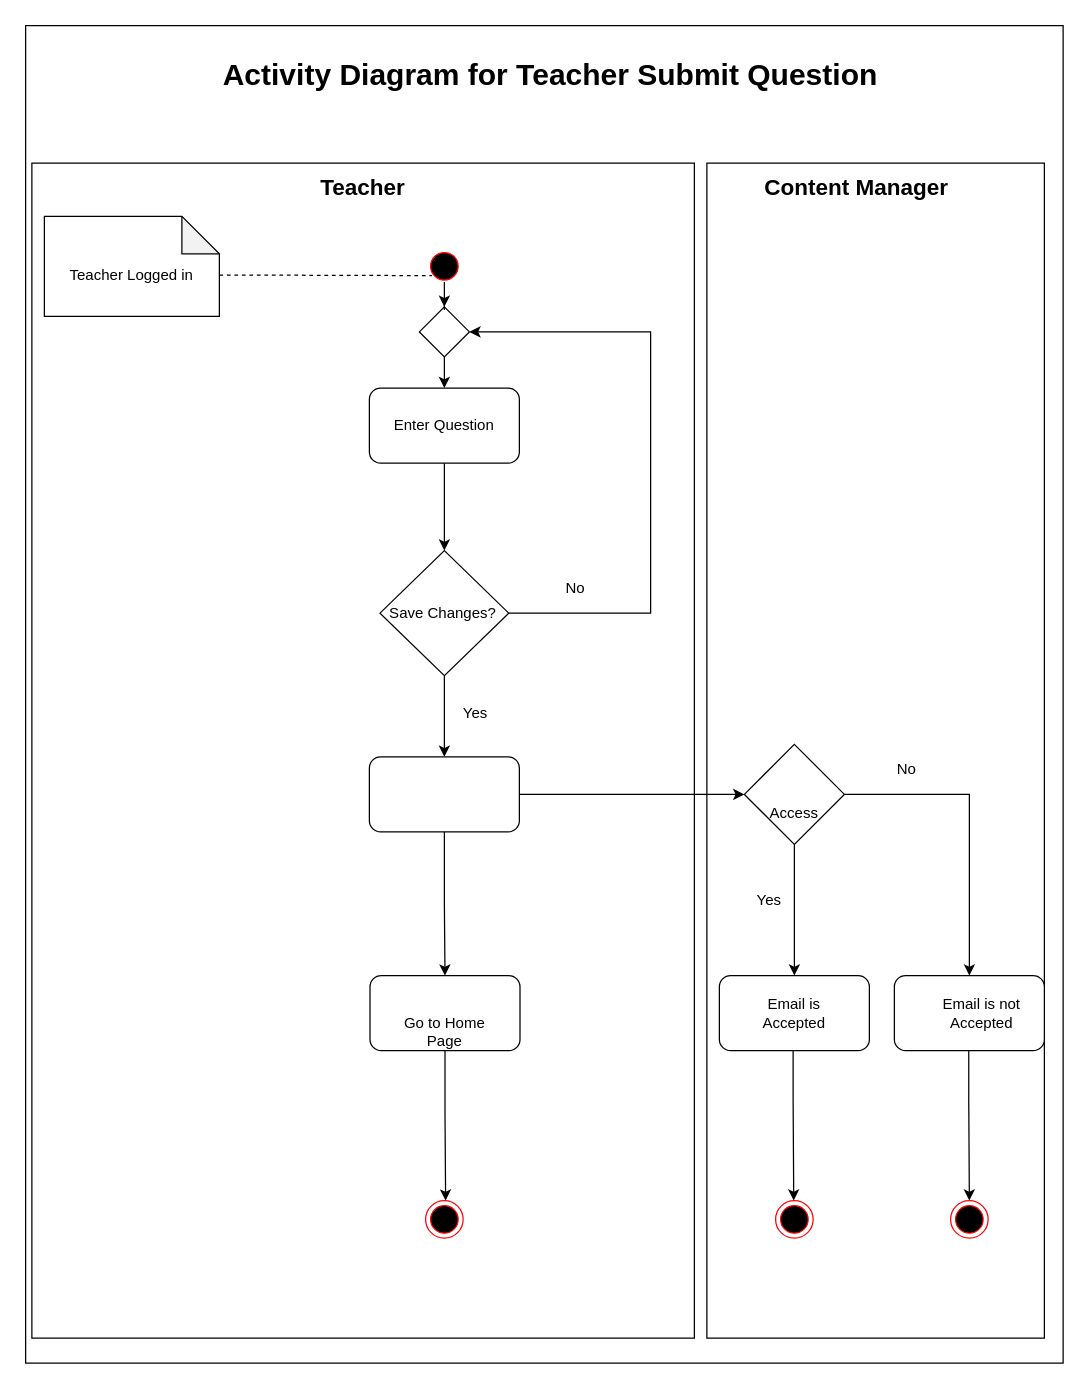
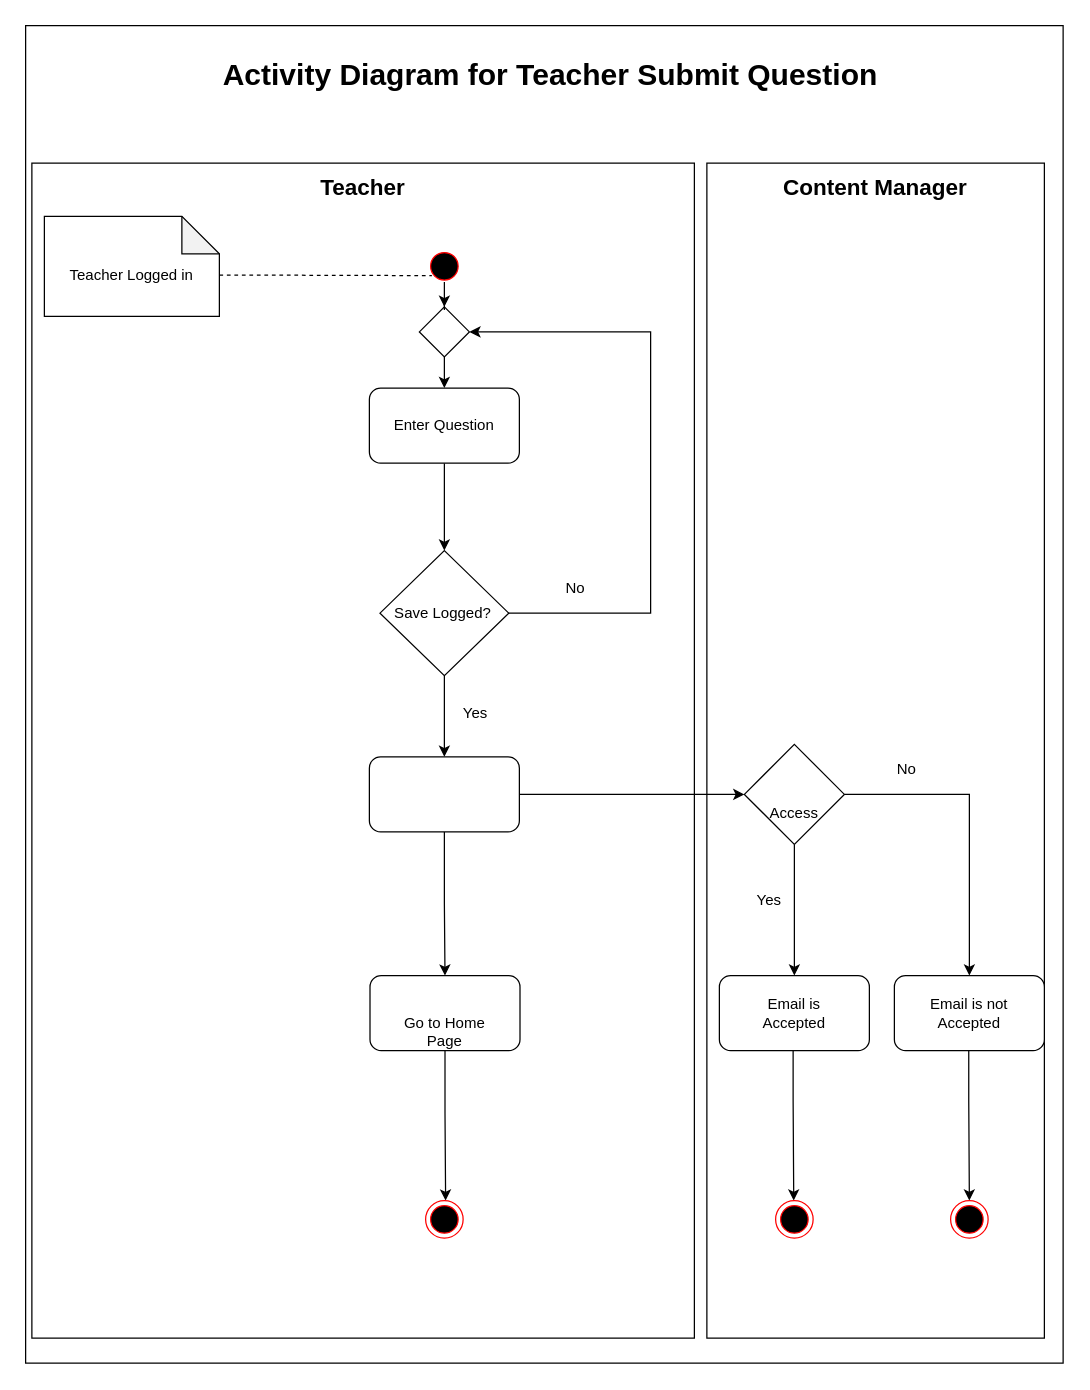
node "Content Manager": moved (857, 188) -> (876, 188)
node "Save Changes?": label "Save Changes?" -> "Save Logged?"
node "Email is not Accepted": moved (982, 1013) -> (969, 1013)
